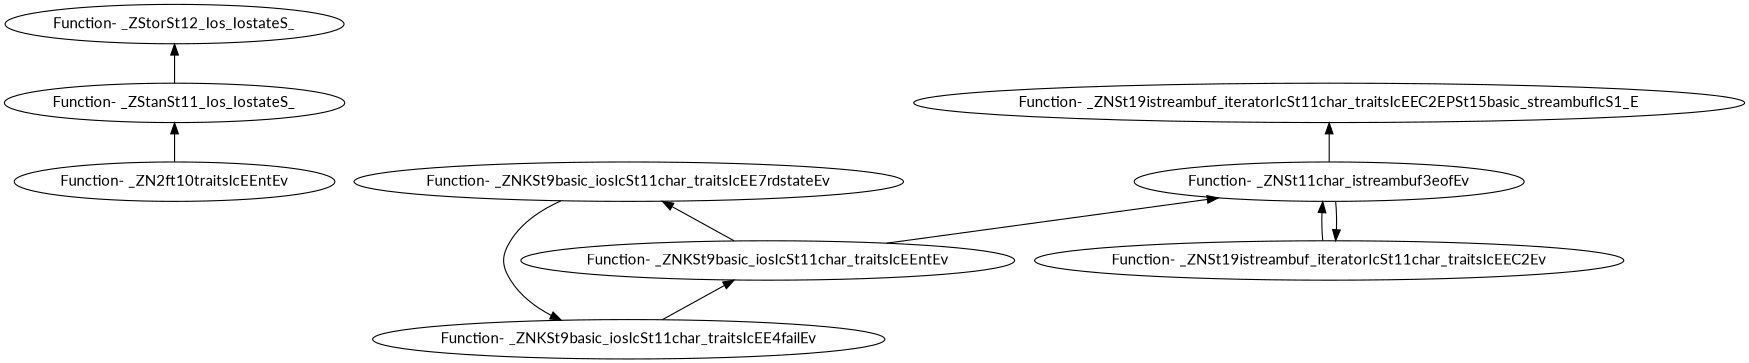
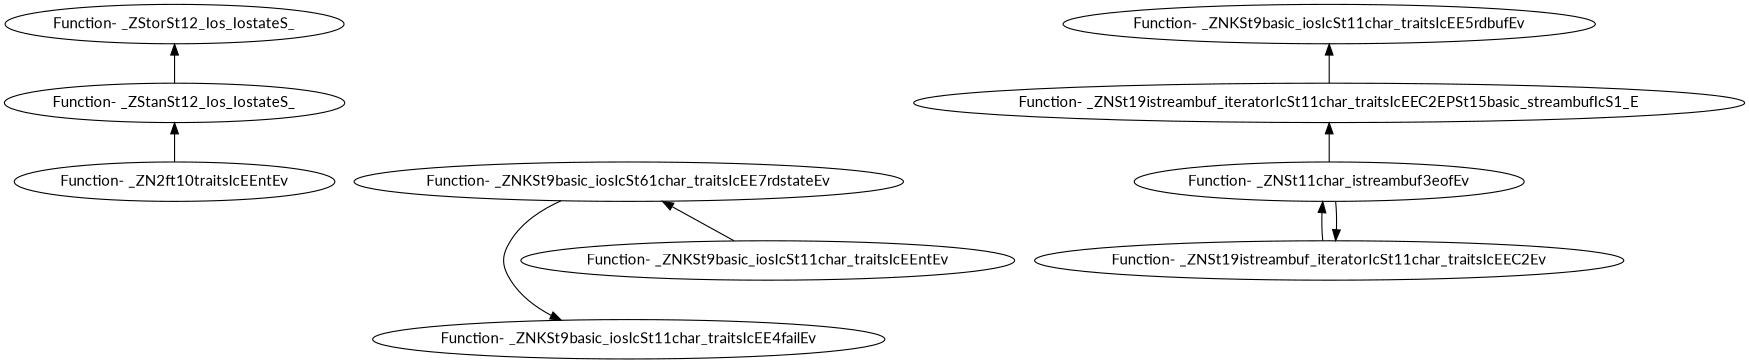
node "Function- _ZNKSt9basic_iosIcSt11char_traitsIcEE5rdbufEv": added
node "Function- _ZStanSt11_Ios_IostateS_": label "Function- _ZStanSt11_Ios_IostateS_" -> "Function- _ZStanSt12_Ios_IostateS_"
node "Function- _ZNKSt9basic_iosIcSt11char_traitsIcEE7rdstateEv": label "Function- _ZNKSt9basic_iosIcSt11char_traitsIcEE7rdstateEv" -> "Function- _ZNKSt9basic_iosIcSt61char_traitsIcEE7rdstateEv"
edge "Function- _ZNKSt9basic_iosIcSt11char_traitsIcEEntEv" -> "Function- _ZNSt11char_istreambuf3eofEv": removed
edge "Function- _ZNKSt9basic_iosIcSt11char_traitsIcEE4failEv" -> "Function- _ZNKSt9basic_iosIcSt11char_traitsIcEEntEv": removed
